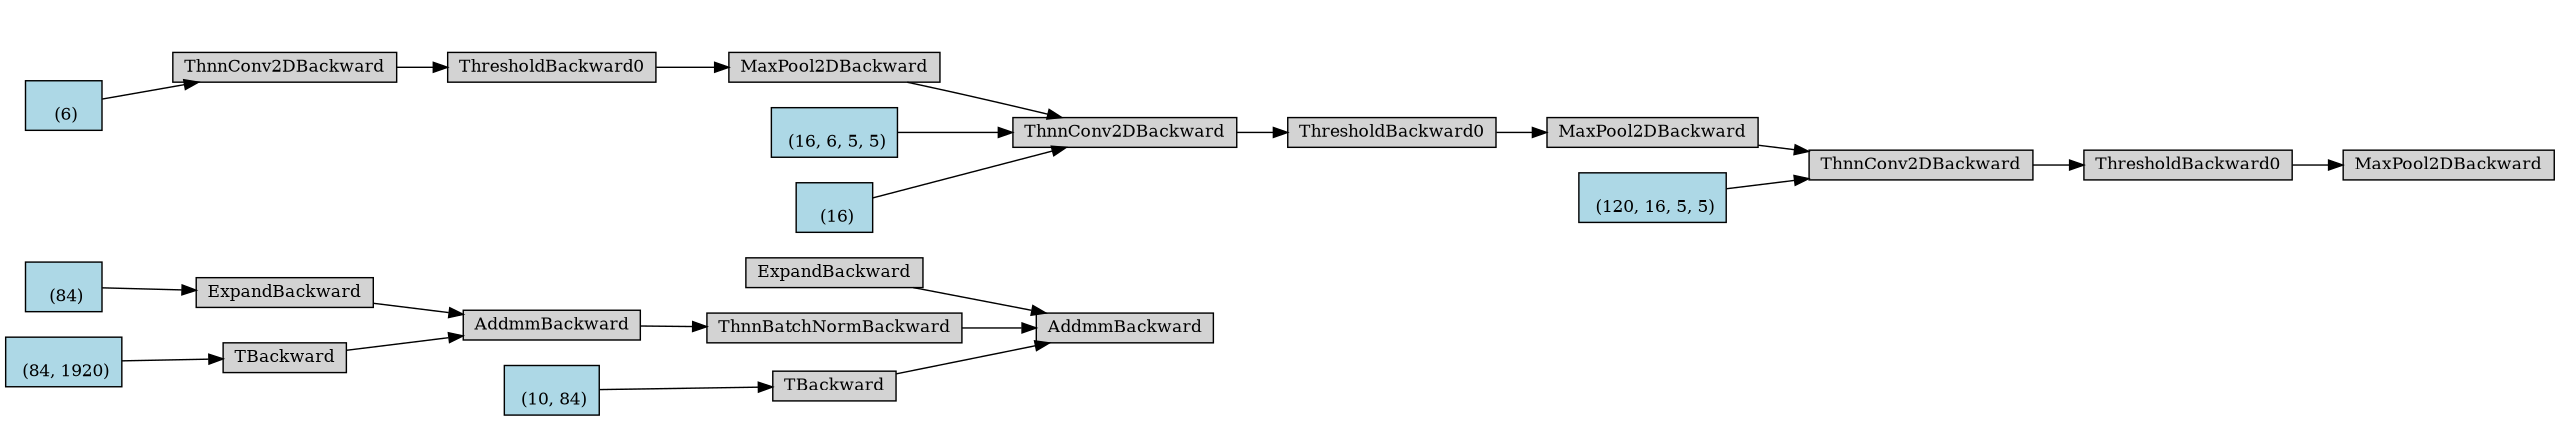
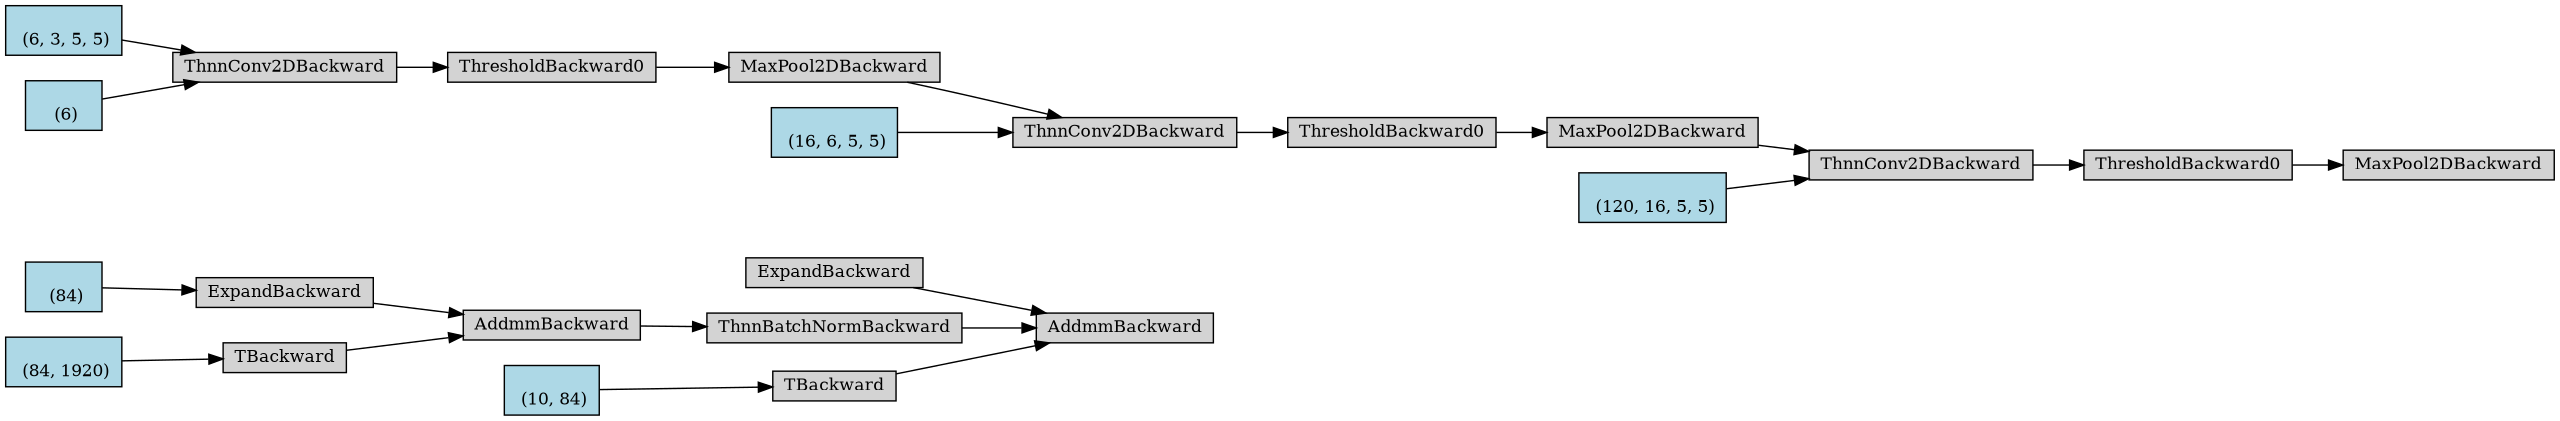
node "(6, 3, 5, 5)": added
node "(16)": removed
